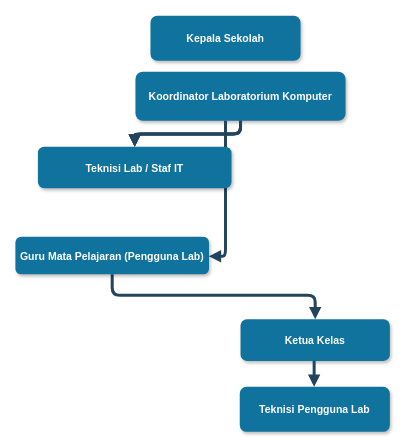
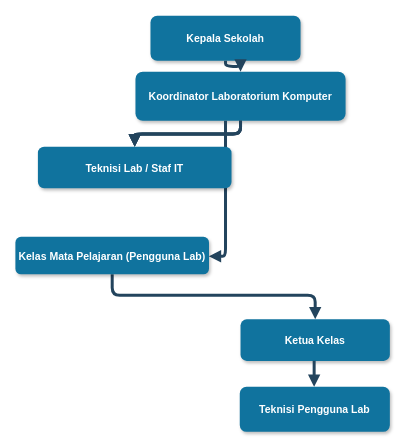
edge "Kepala Sekolah" -> "Koordinator Laboratorium Komputer": added
node "Guru Mata Pelajaran (Pengguna Lab)": label "Guru Mata Pelajaran (Pengguna Lab)" -> "Kelas Mata Pelajaran (Pengguna Lab)"
